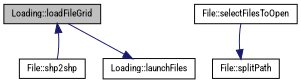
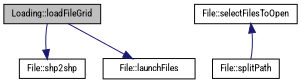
edge "File::selectFilesToOpen" -> "File::splitPath": reversed
edge "File::shp2shp" -> "Loading::loadFileGrid": reversed
node "Loading::launchFiles": label "Loading::launchFiles" -> "File::launchFiles"
